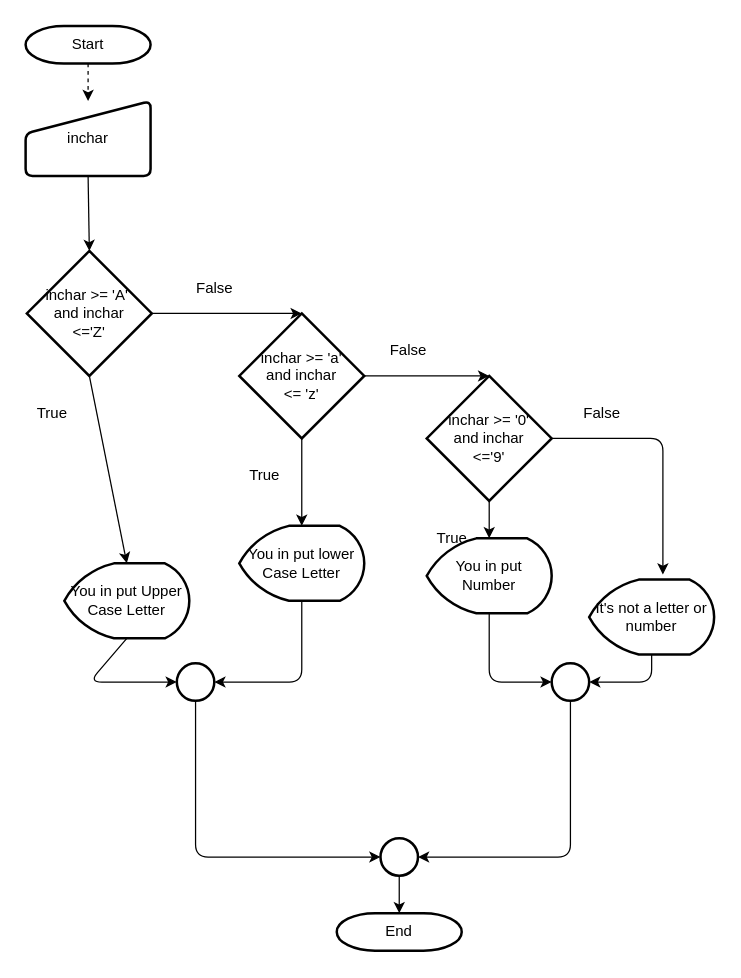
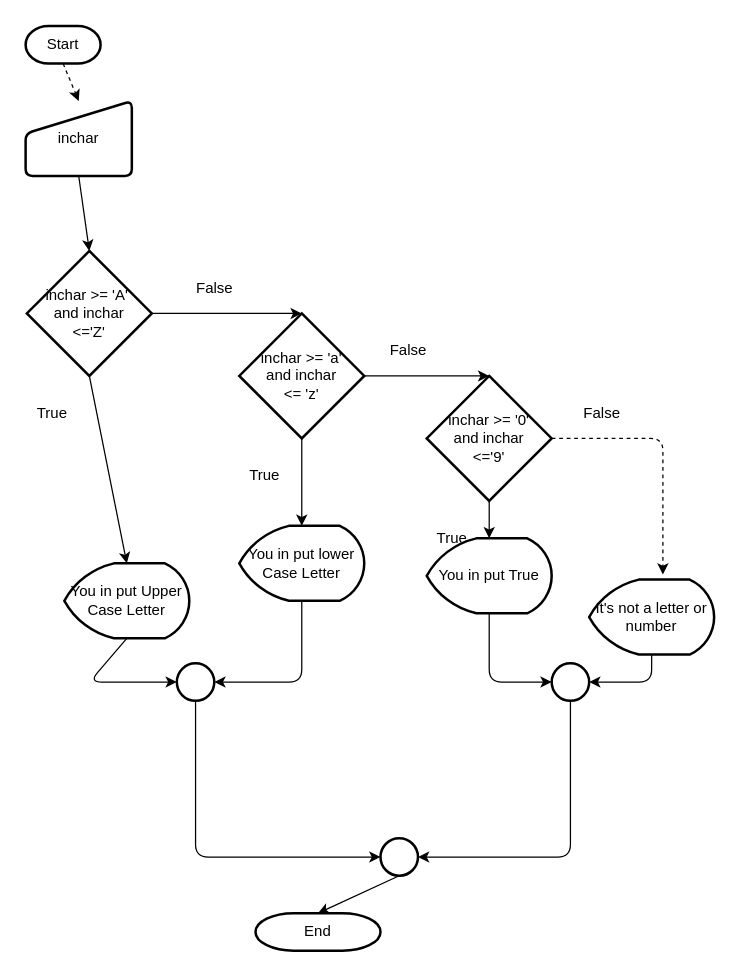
node "Start": size 125x38 -> 75x38
node "inchar": size 125x75 -> 106x75
edge "inchar >= '0' and inchar <='9'" -> "It's not a letter or number": style solid -> dashed
node "You in put Number": label "You in put Number" -> "You in put True"
node "End": moved (399, 932) -> (318, 932)
